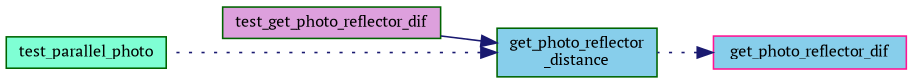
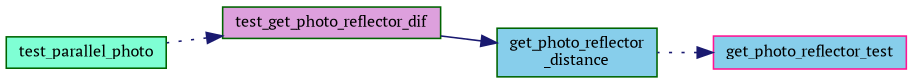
edge "test_parallel_photo" -> "get_photo_reflector _distance": now "test_parallel_photo" -> "test_get_photo_reflector_dif"
node "get_photo_reflector_dif": label "get_photo_reflector_dif" -> "get_photo_reflector_test"
